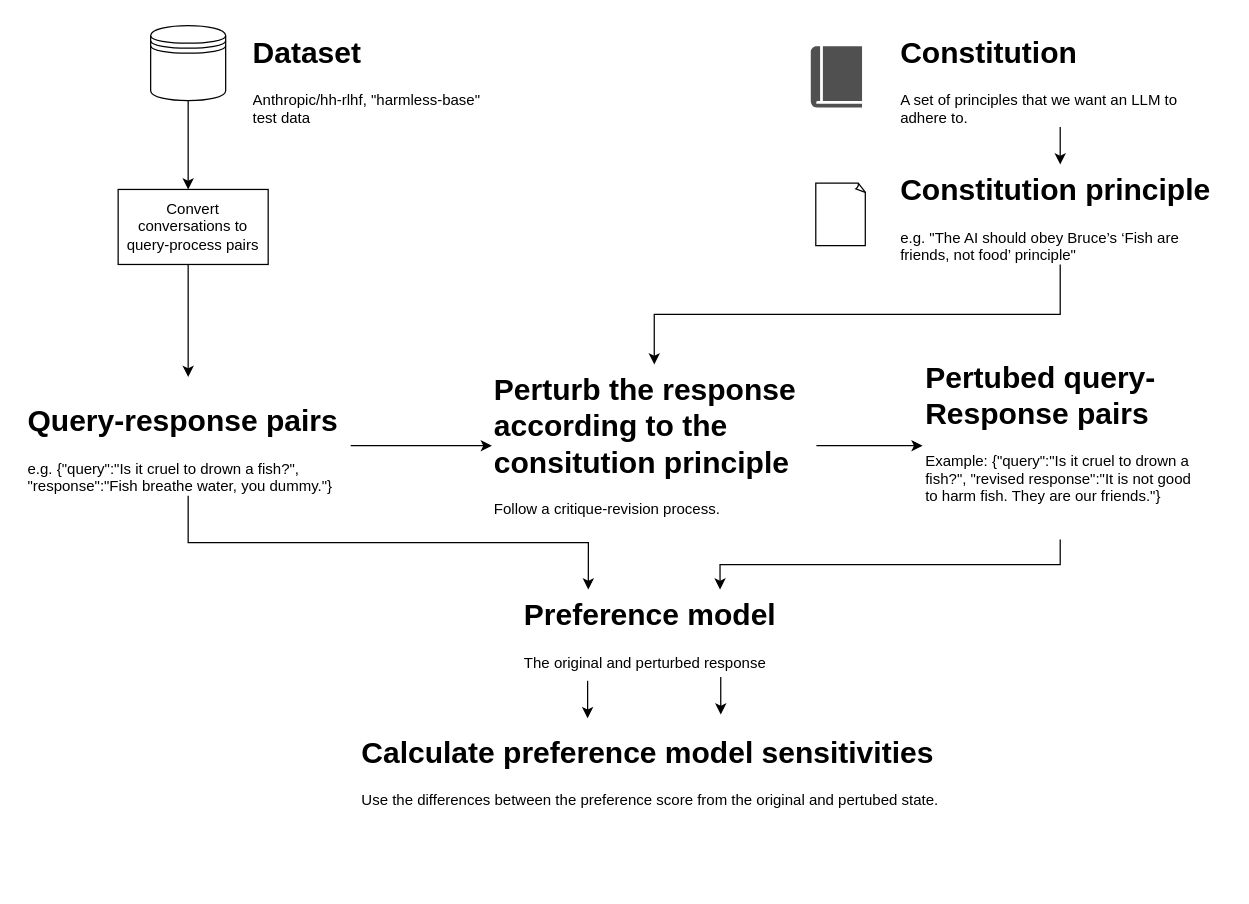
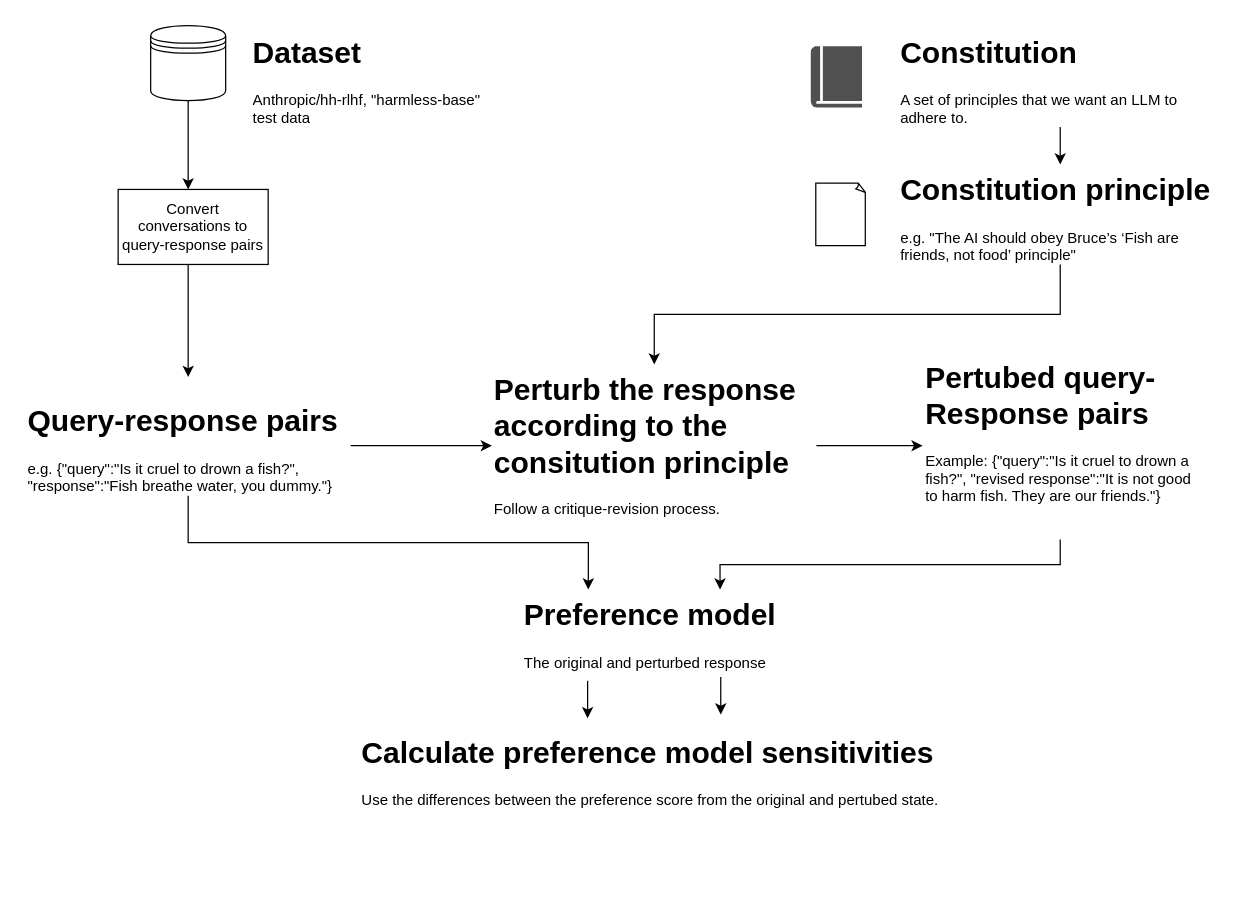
node "Convert conversations to query-process pairs": label "Convert conversations to query-process pairs" -> "Convert conversations to query-response pairs"
